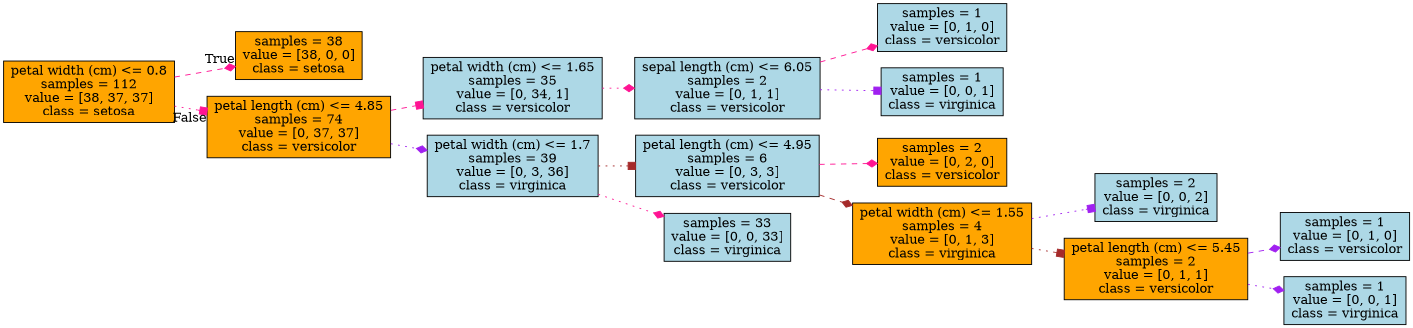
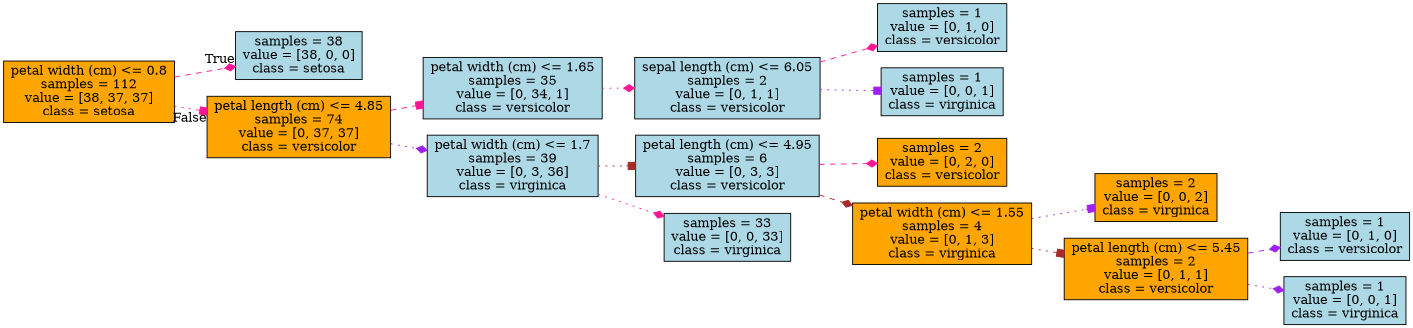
node "samples = 38 value = [38, 0, 0] class = setosa": fillcolor orange -> lightblue
node "samples = 2 value = [0, 0, 2] class = virginica": fillcolor lightblue -> orange
